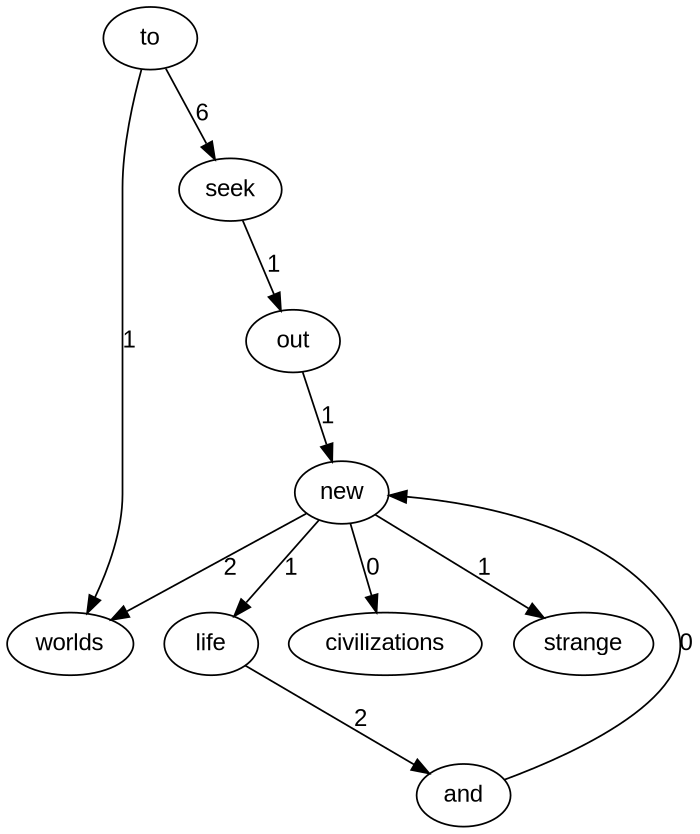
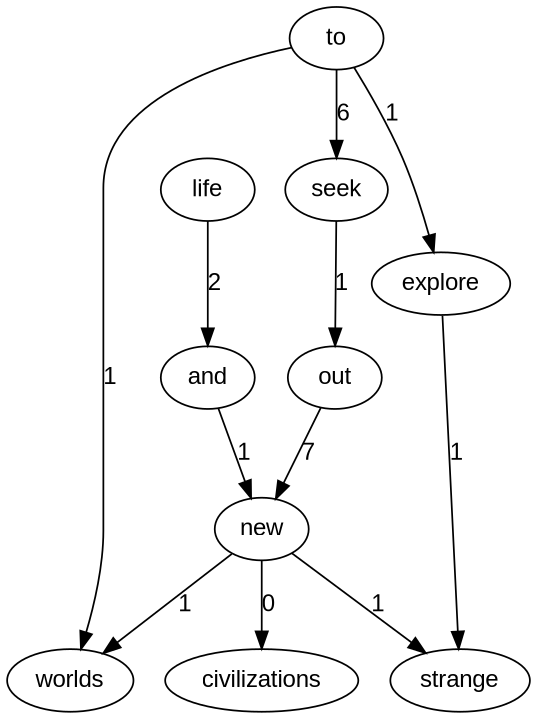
node "explore": added
edge "out" -> "new": label "1" -> "7"
edge "new" -> "life": removed, label "1"
edge "new" -> "worlds": label "2" -> "1"
edge "and" -> "new": label "0" -> "1"
